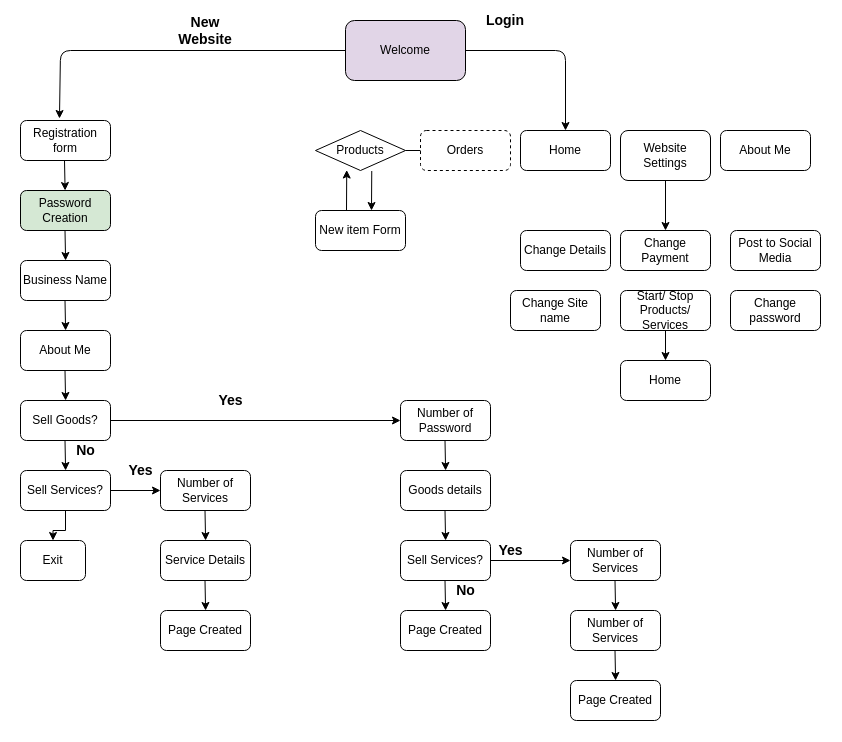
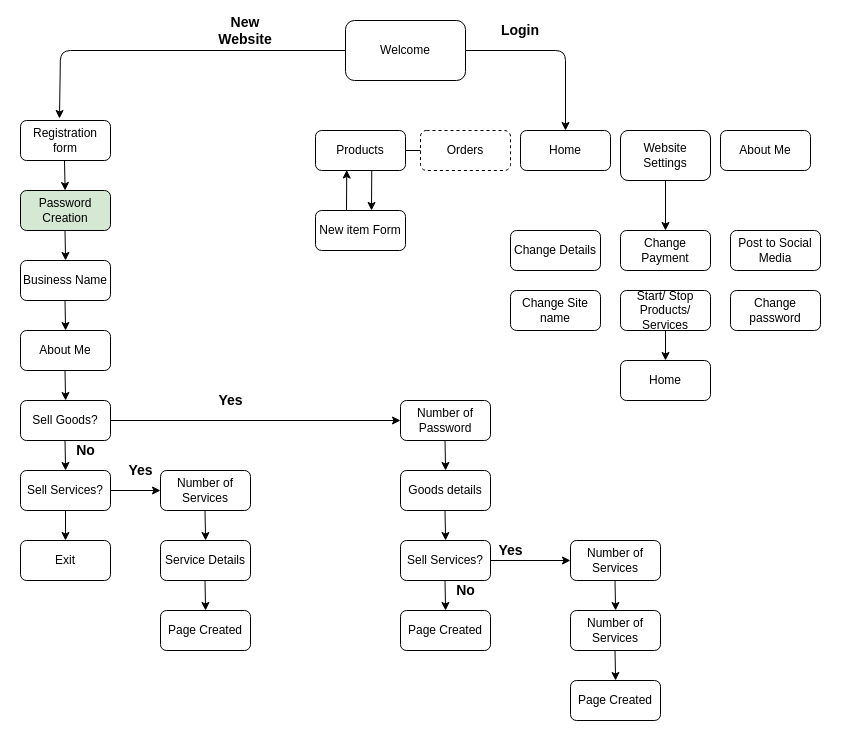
node "Login": moved (506, 21) -> (521, 31)
node "New Website": moved (206, 31) -> (246, 31)
node "Welcome": fillcolor #e1d5e7 -> #ffffff
node "Products": shape diamond -> rounded rectangle
node "Change Details": moved (566, 251) -> (556, 251)
node "Exit": size 65x40 -> 90x40
